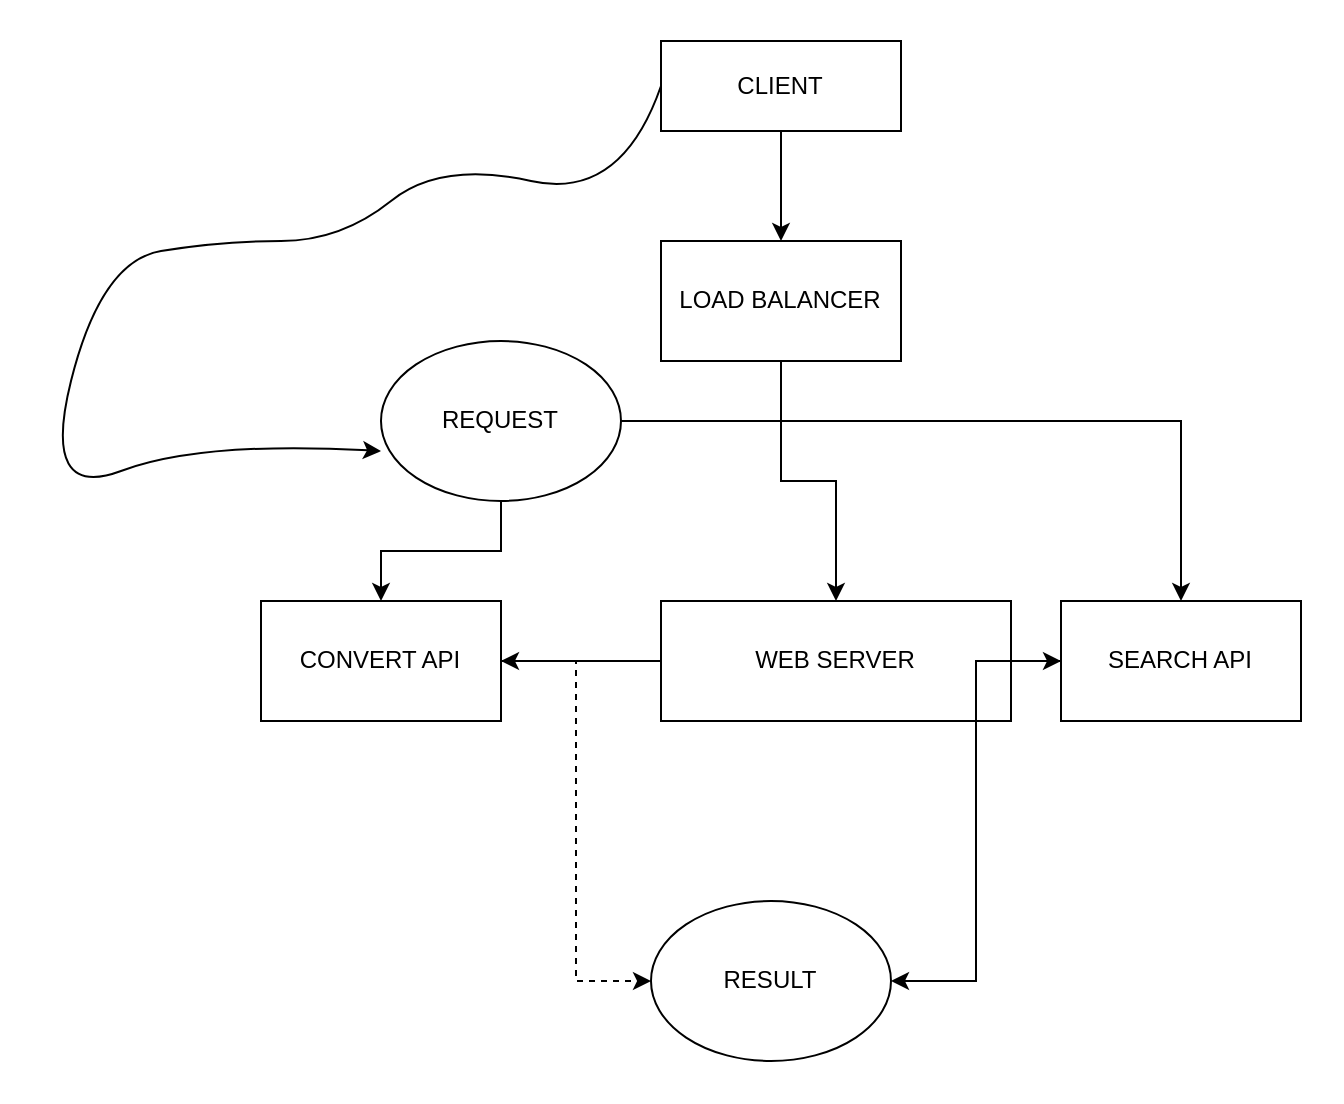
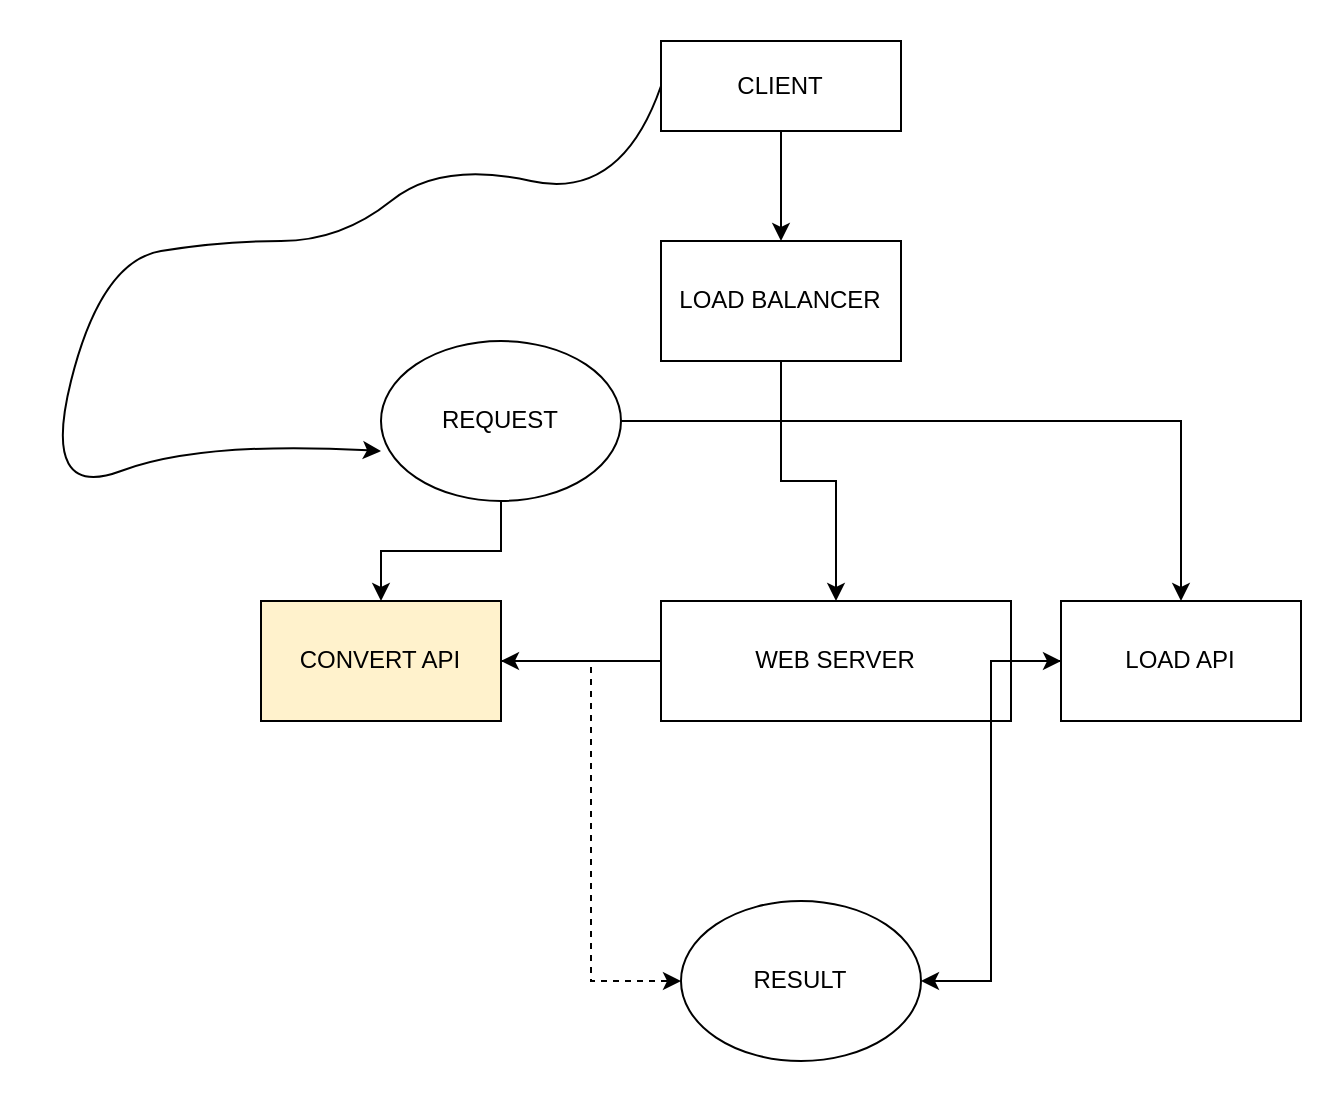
node "CONVERT API": fillcolor #ffffff -> #fff2cc
node "SEARCH API": label "SEARCH API" -> "LOAD API"
node "RESULT": moved (771, 981) -> (801, 981)
